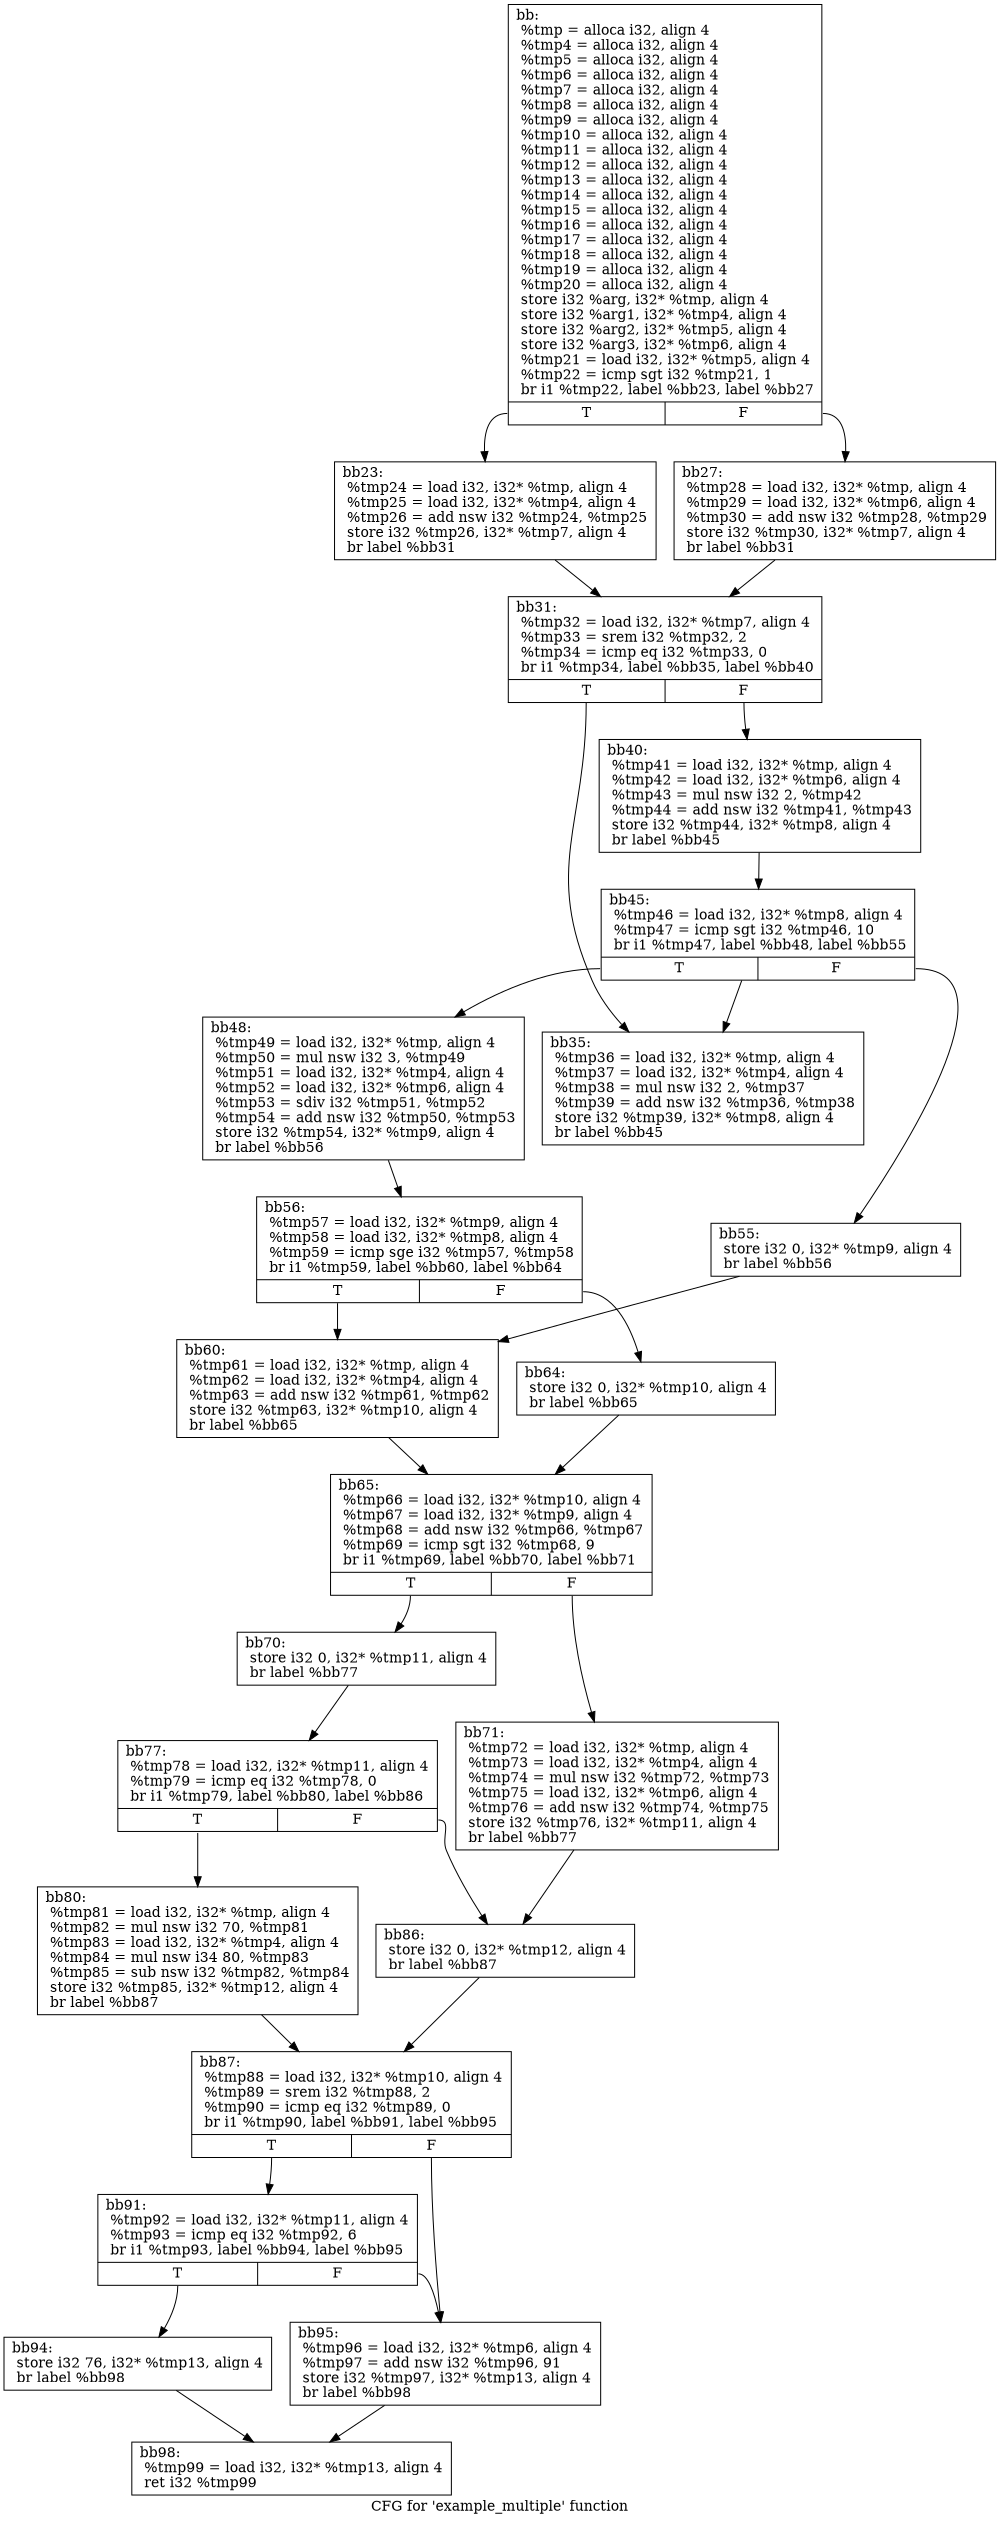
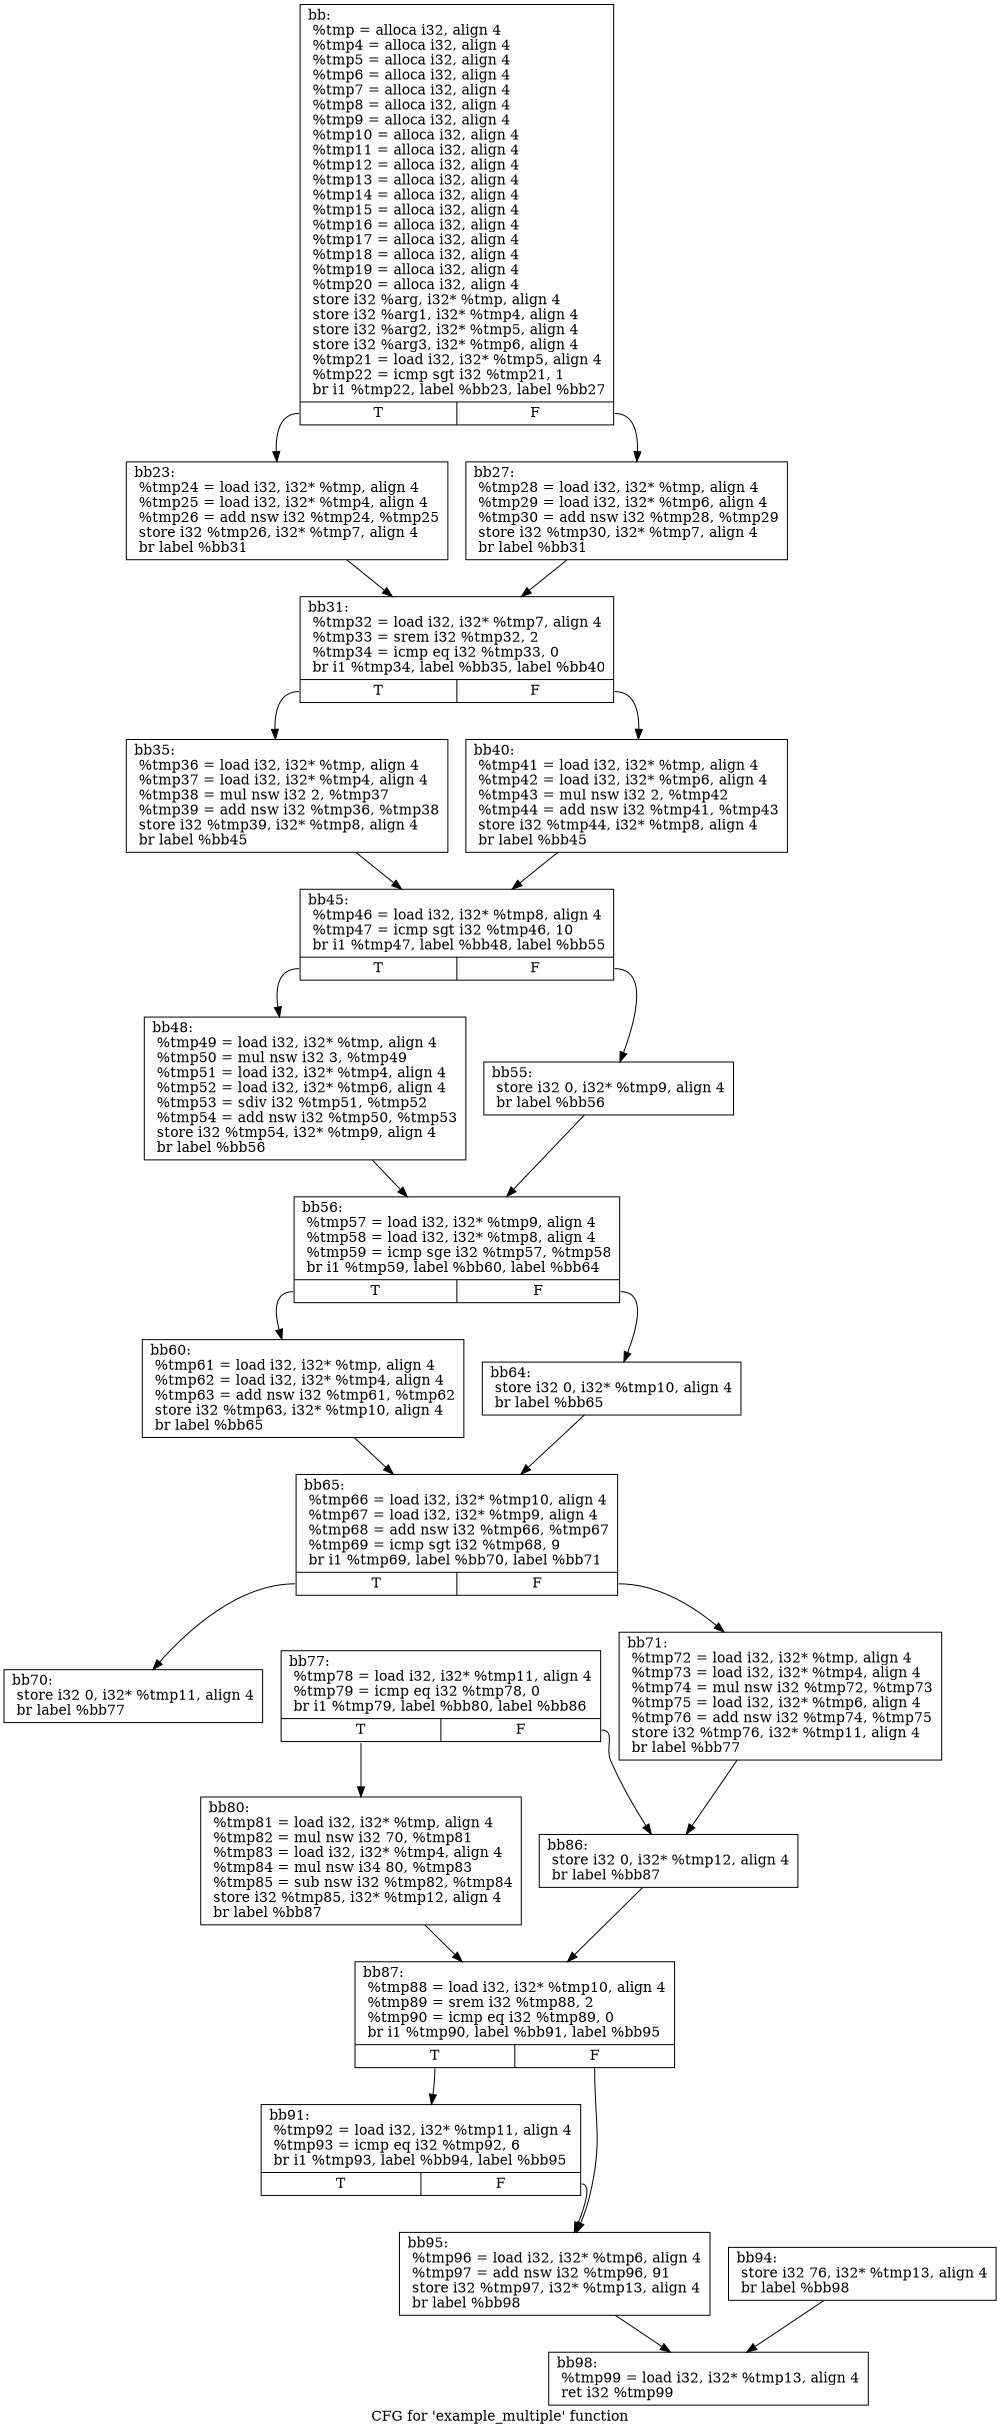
edge "bb45:" -> "bb35:": reversed
edge "bb55:" -> "bb60:": now "bb55:" -> "bb56:"
edge "bb70:" -> "bb77:": removed
edge "bb91:" -> "bb94:": removed
